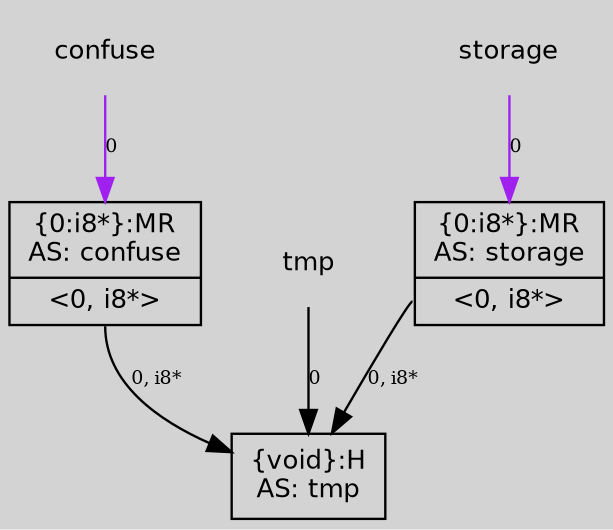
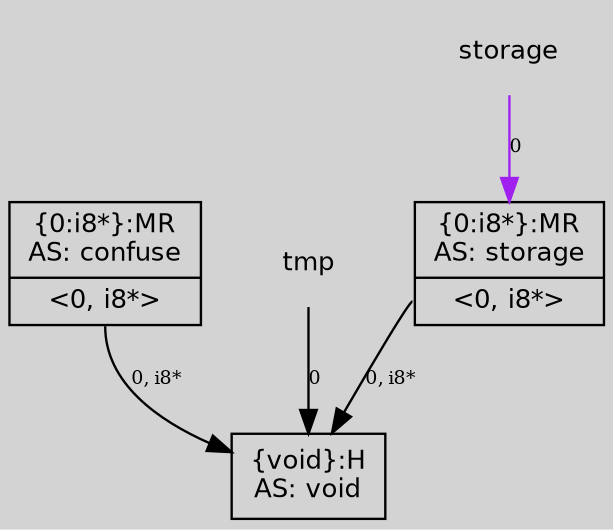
node "confuse": removed
node "{void}:H": text "AS: tmp" -> "AS: void"
